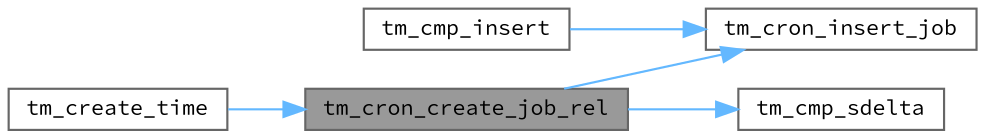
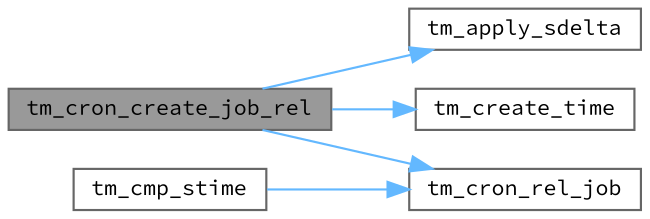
node "tm_cmp_insert": label "tm_cmp_insert" -> "tm_cmp_stime"
node "tm_cron_insert_job": label "tm_cron_insert_job" -> "tm_cron_rel_job"
edge "tm_create_time" -> "tm_cron_create_job_rel": reversed
node "tm_cmp_sdelta": label "tm_cmp_sdelta" -> "tm_apply_sdelta"
